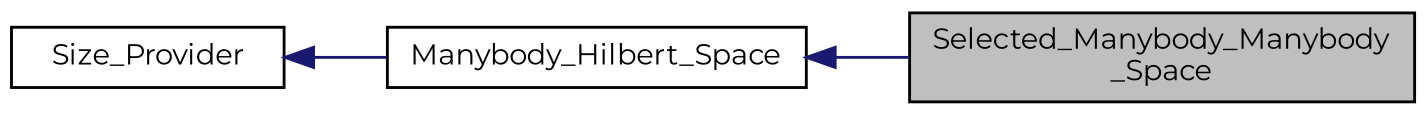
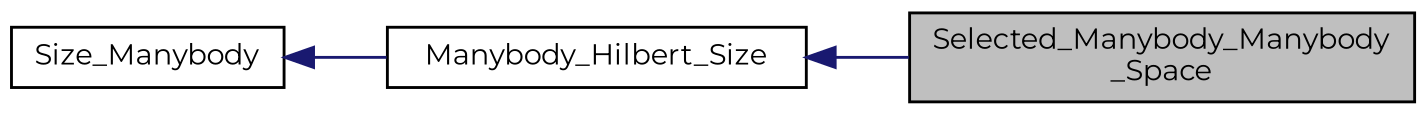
node "Size_Provider": label "Size_Provider" -> "Size_Manybody"
node "Manybody_Hilbert_Space": label "Manybody_Hilbert_Space" -> "Manybody_Hilbert_Size"
